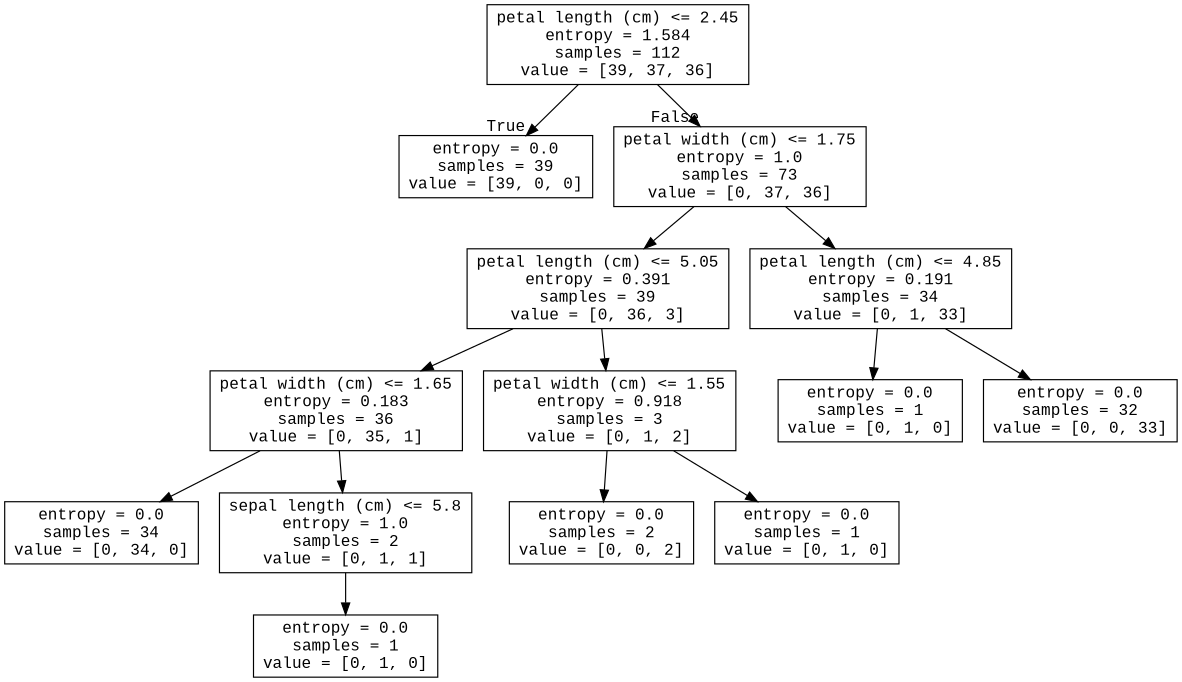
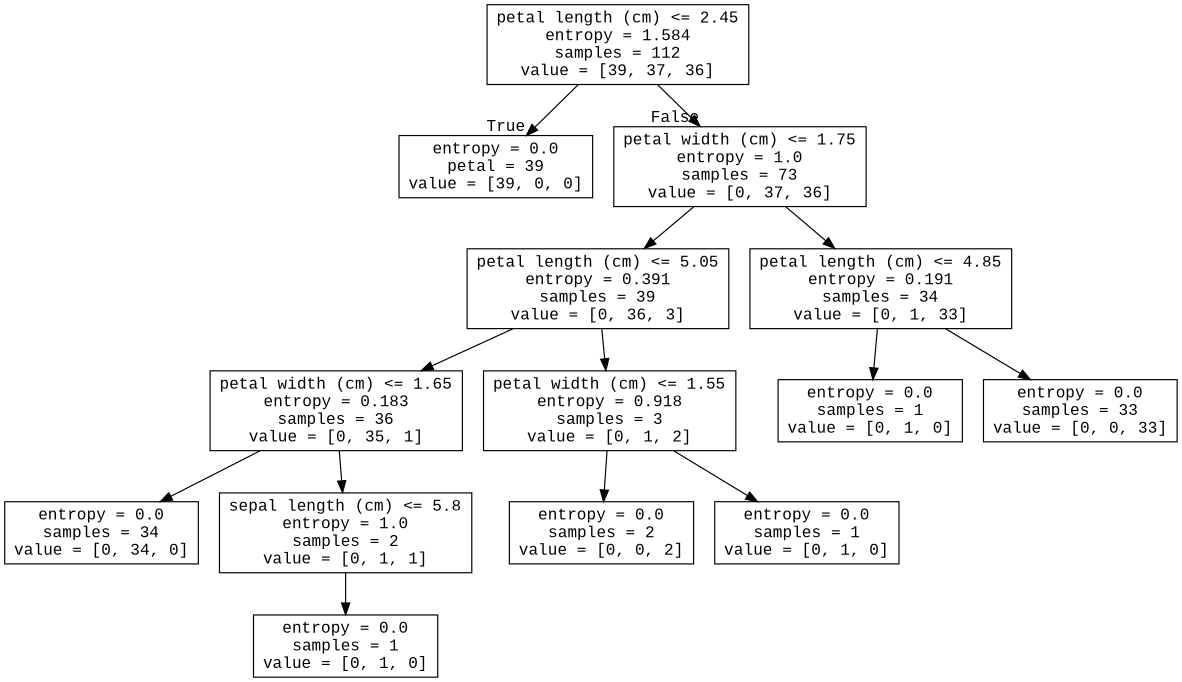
node "entropy = 0.0 samples = 39 value = [39, 0, 0]": label "entropy = 0.0 samples = 39 value = [39, 0, 0]" -> "entropy = 0.0 petal = 39 value = [39, 0, 0]"
node "entropy = 0.0 samples = 32 value = [0, 0, 33]": label "entropy = 0.0 samples = 32 value = [0, 0, 33]" -> "entropy = 0.0 samples = 33 value = [0, 0, 33]"
